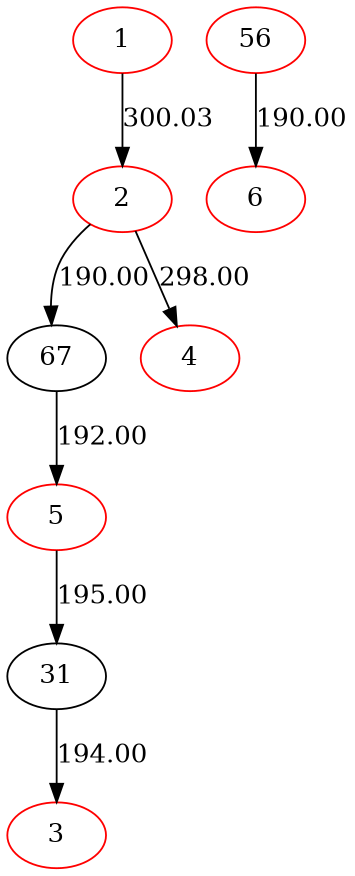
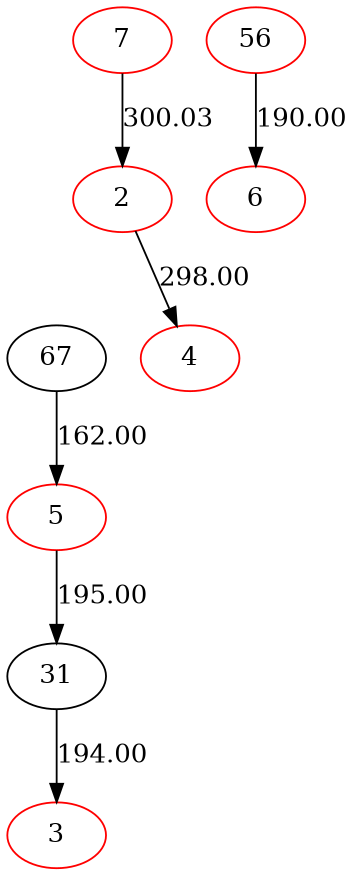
node "1": label "1" -> "7"
edge "2" -> "67": removed, label "190.00"
edge "67" -> "5": label "192.00" -> "162.00"
